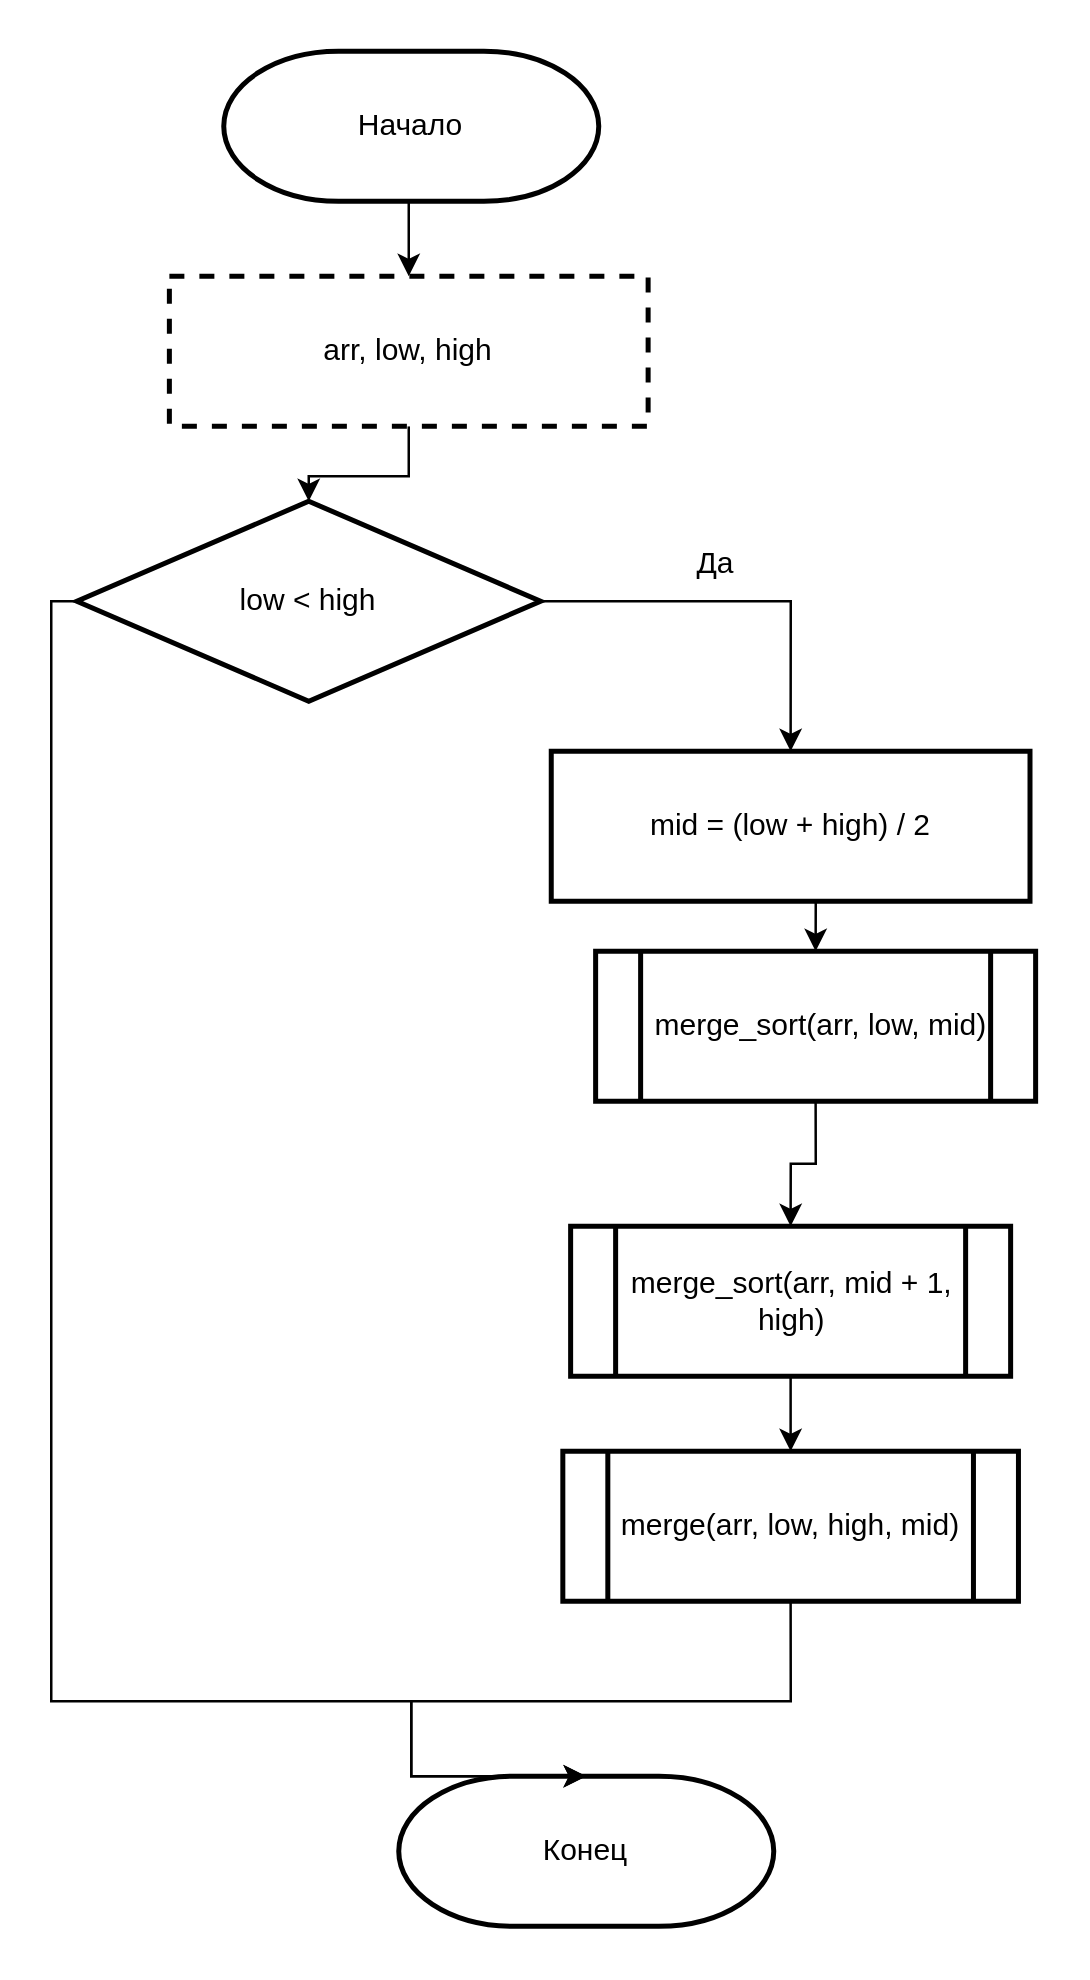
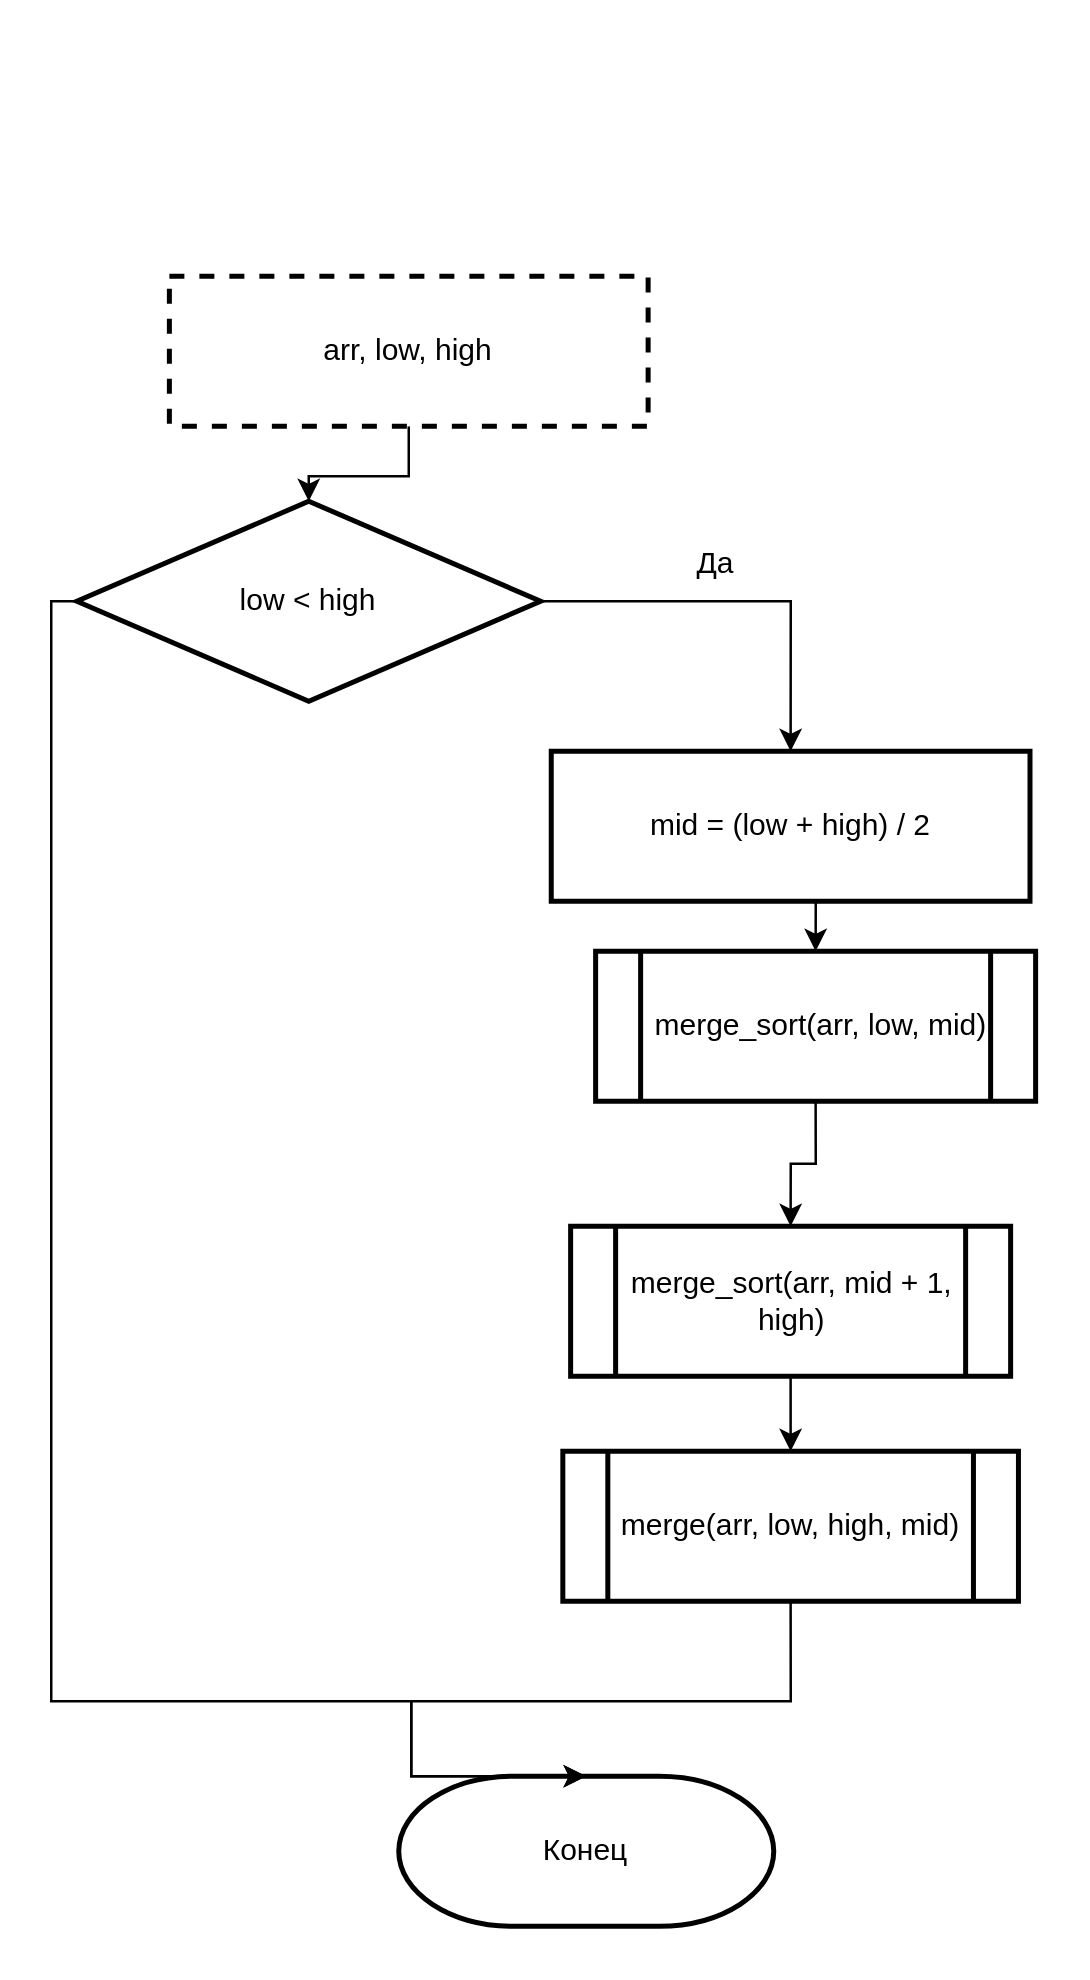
node "Начало": removed
edge "Начало" -> "arr, low, high": removed
